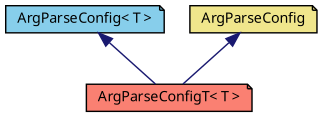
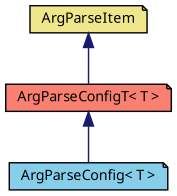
node "ArgParseConfig": label "ArgParseConfig" -> "ArgParseItem"
edge "ArgParseConfigT< T >" -> "ArgParseConfig< T >": reversed
